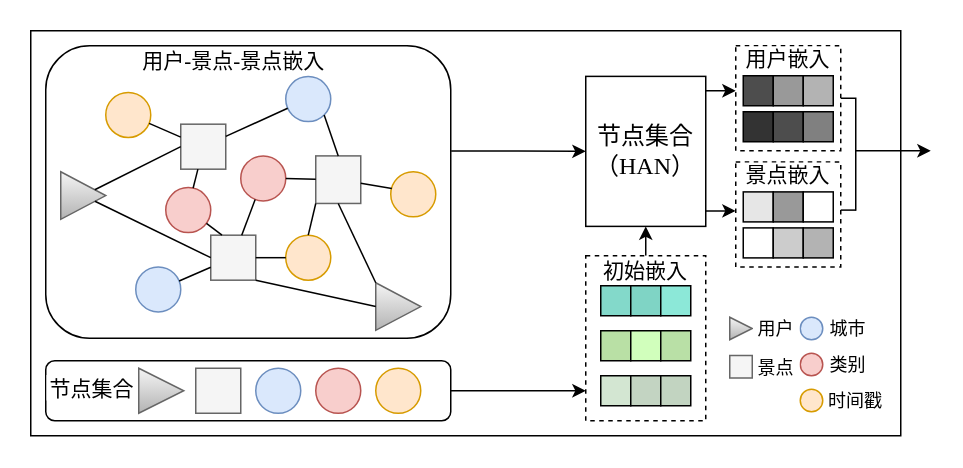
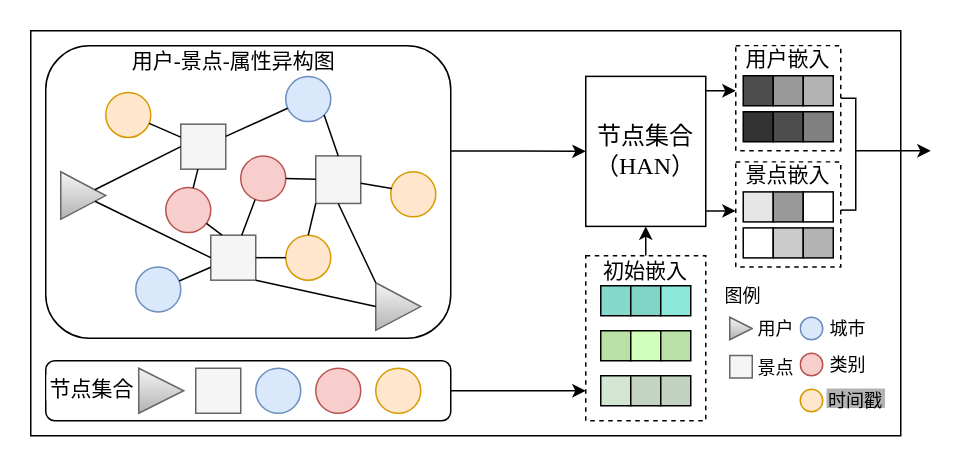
node "用户-景点-景点嵌入": label "用户-景点-景点嵌入" -> "用户-景点-属性异构图"
node "图例": added
node "时间戳": fillcolor #ffffff -> #b3b3b3
